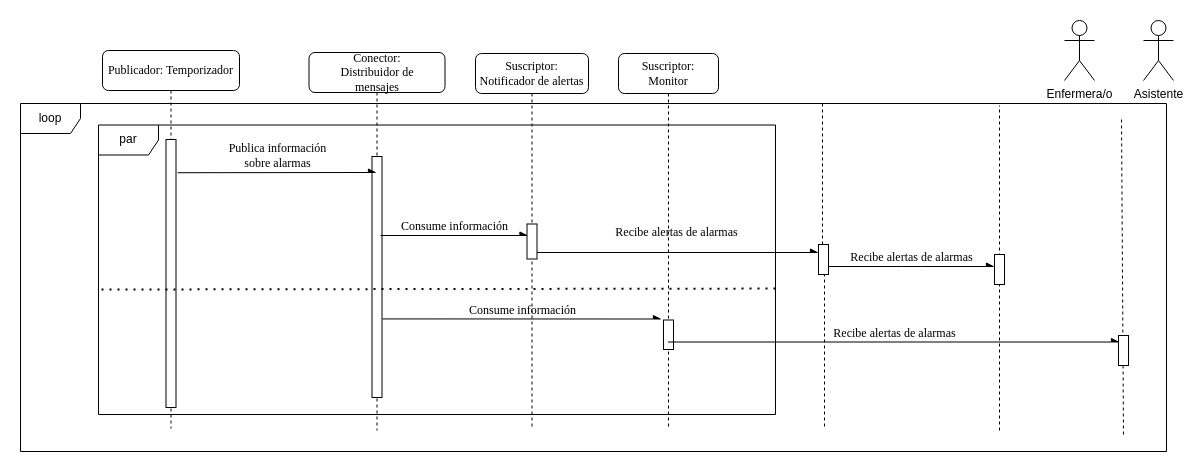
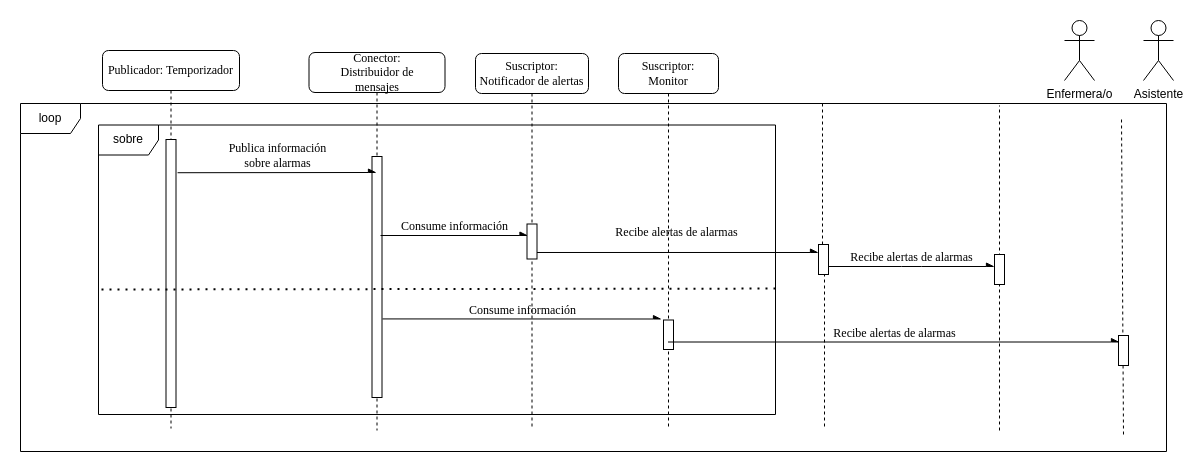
node "par": label "par" -> "sobre"
